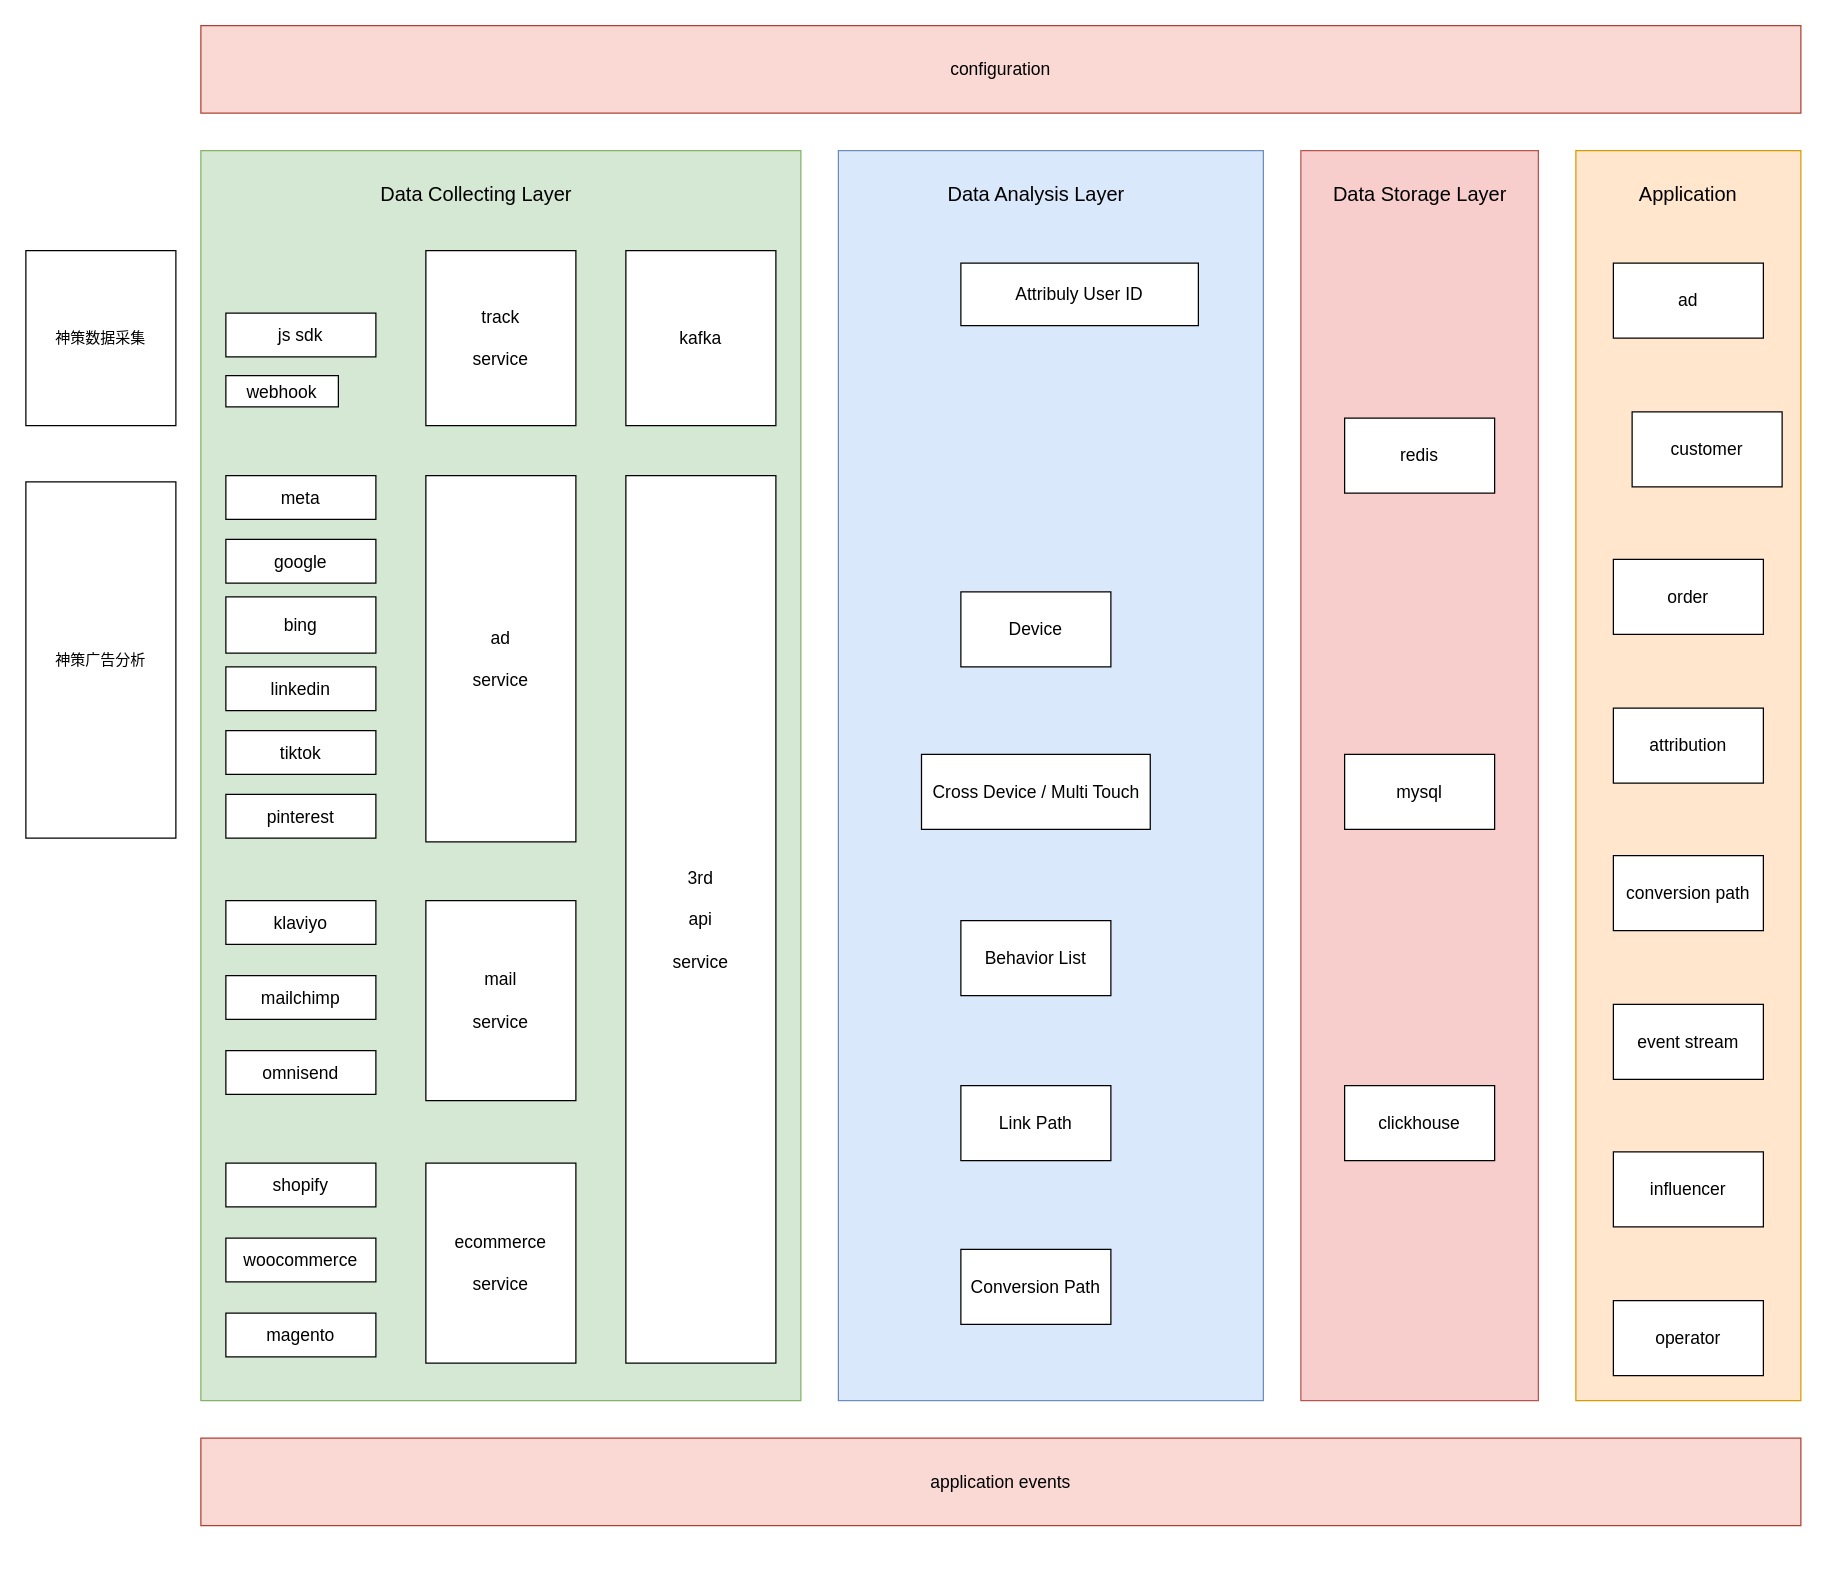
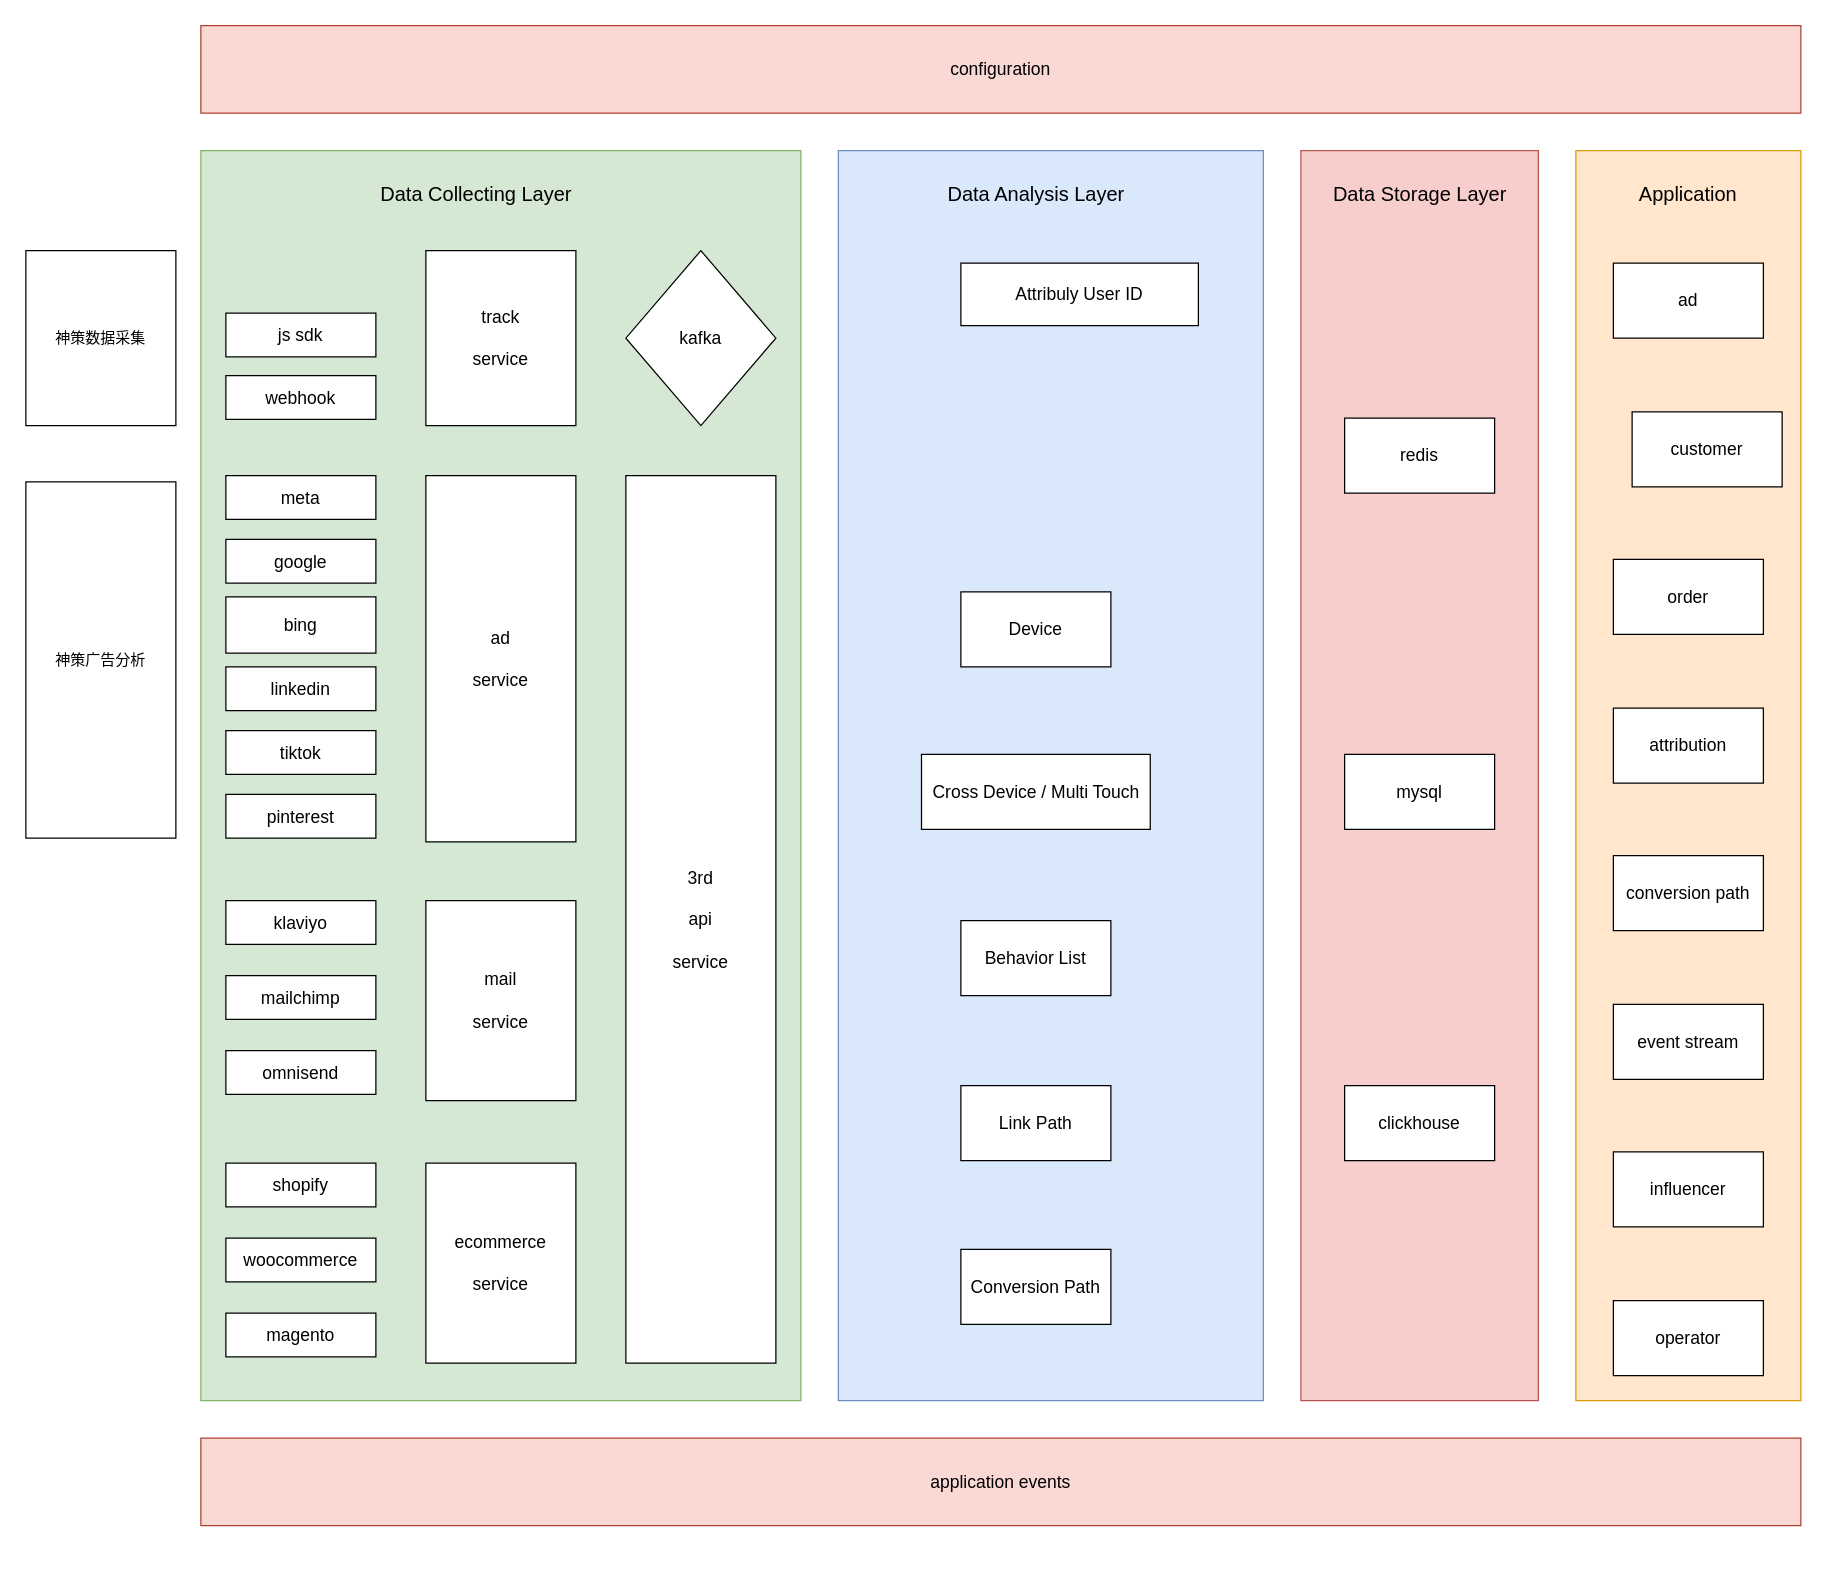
node "kafka": shape rectangle -> diamond
node "webhook": size 113x31 -> 150x44
